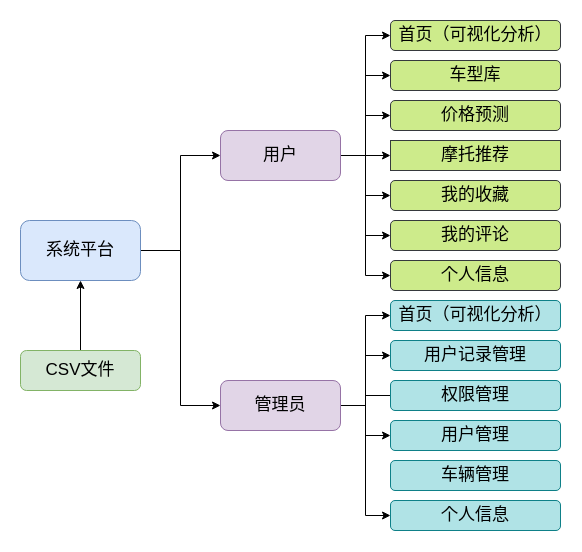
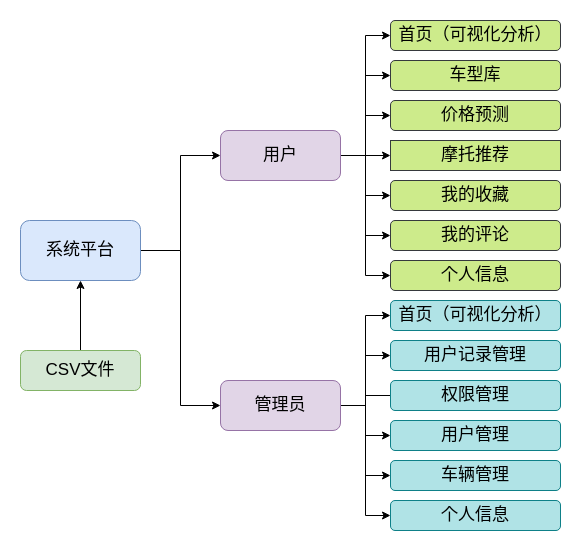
edge "管理员" -> "车辆管理": added
